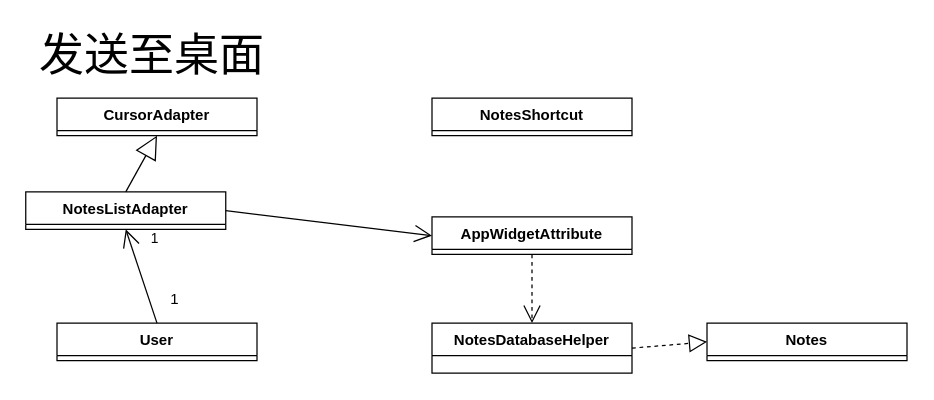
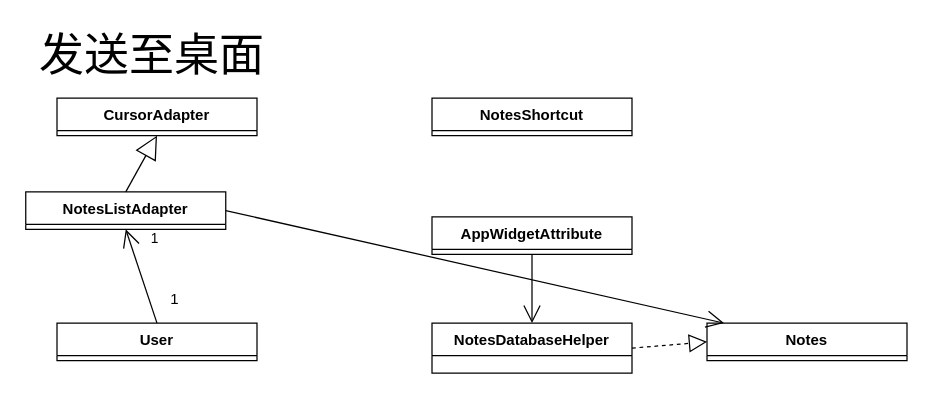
edge "NotesListAdapter" -> "AppWidgetAttribute": now "NotesListAdapter" -> "Notes"
edge "AppWidgetAttribute" -> "NotesDatabaseHelper": style dashed -> solid
